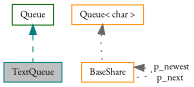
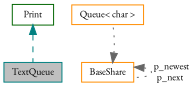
node "Queue": label "Queue" -> "Print"
edge "BaseShare" -> "Queue< char >": reversed
